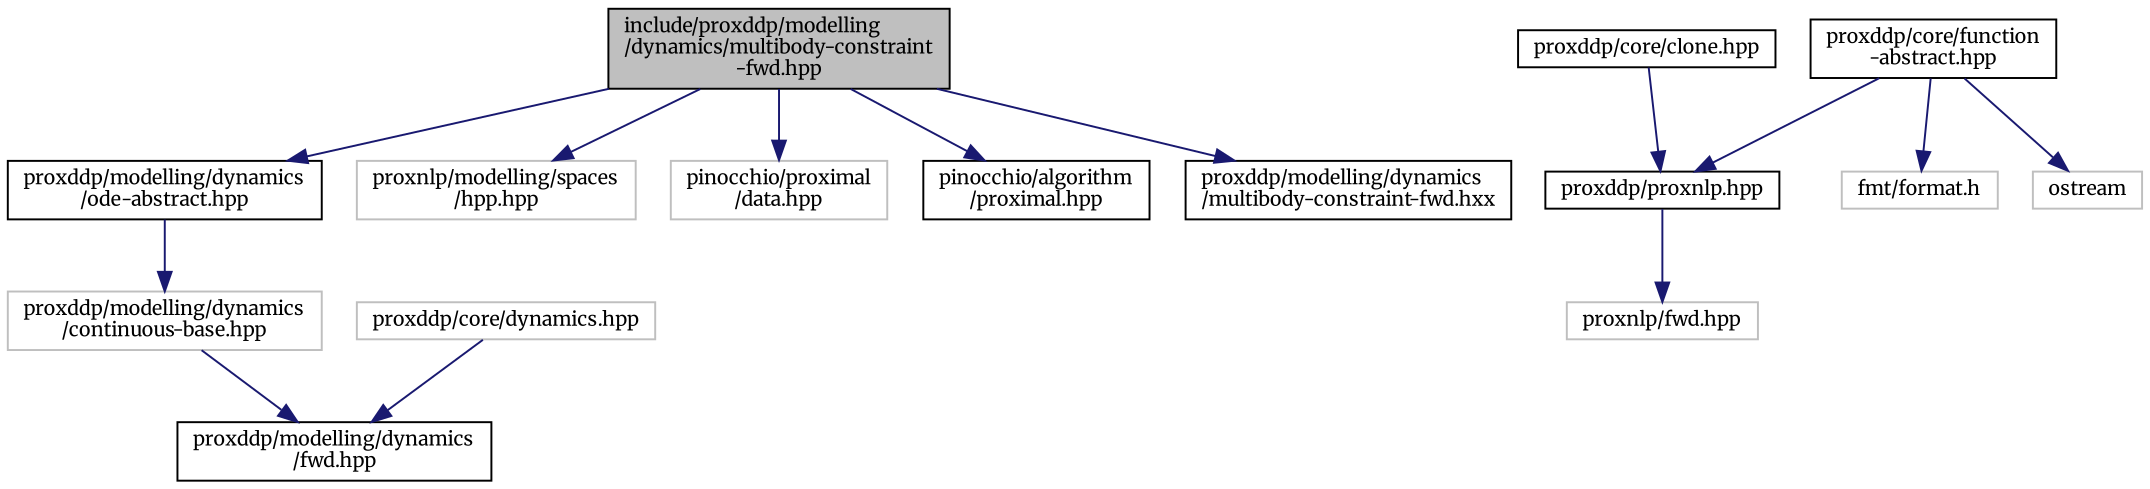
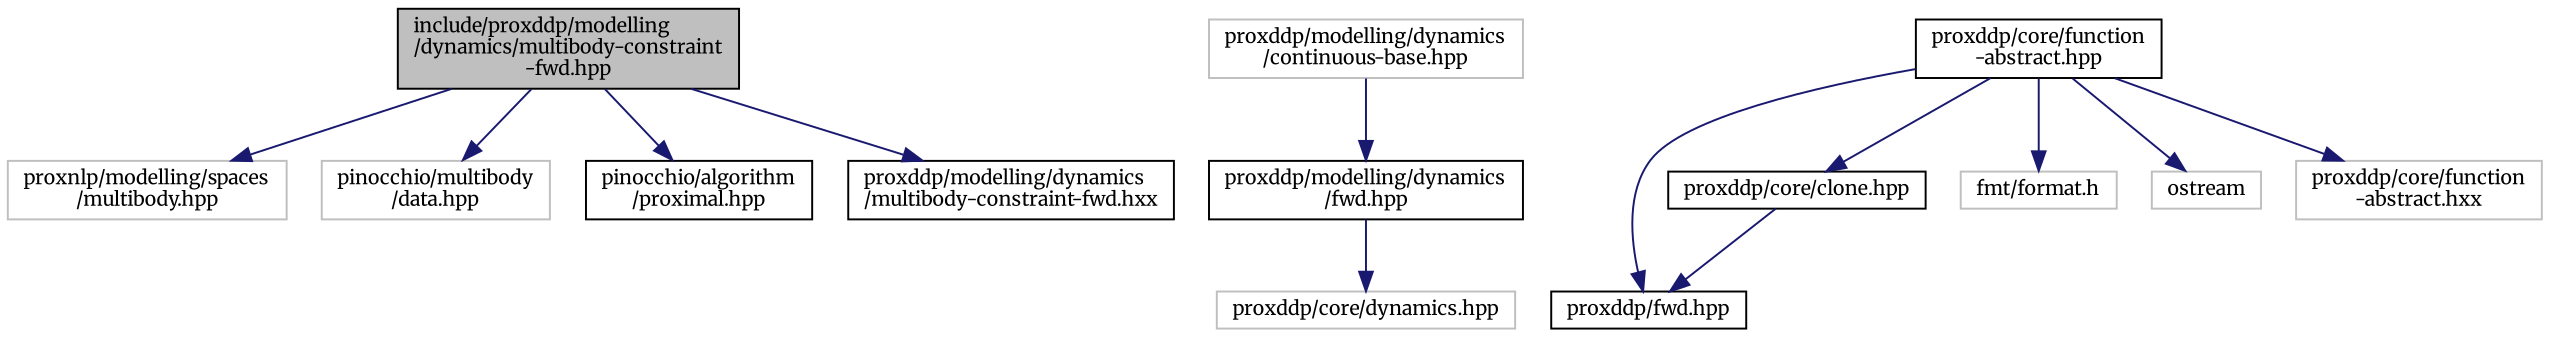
edge "proxddp/core/function -abstract.hpp" -> "proxddp/core/clone.hpp": added
node "proxddp/modelling/dynamics /ode-abstract.hpp": removed
node "proxnlp/modelling/spaces /hpp.hpp": label "proxnlp/modelling/spaces /hpp.hpp" -> "proxnlp/modelling/spaces /multibody.hpp"
node "pinocchio/proximal /data.hpp": label "pinocchio/proximal /data.hpp" -> "pinocchio/multibody /data.hpp"
node "proxddp/proxnlp.hpp": label "proxddp/proxnlp.hpp" -> "proxddp/fwd.hpp"
node "proxddp/core/function -abstract.hxx": added
node "proxnlp/fwd.hpp": removed
edge "proxddp/core/dynamics.hpp" -> "proxddp/modelling/dynamics /fwd.hpp": reversed
